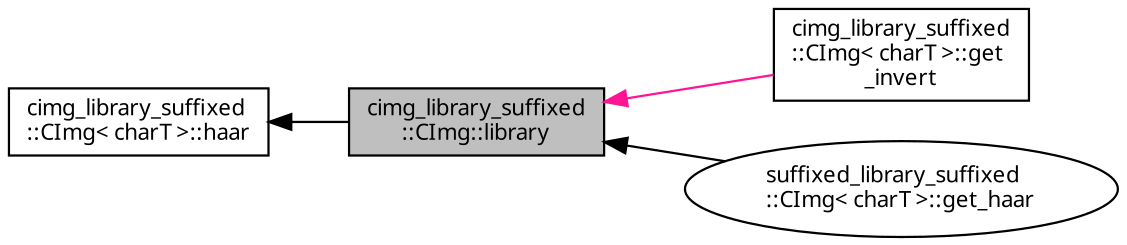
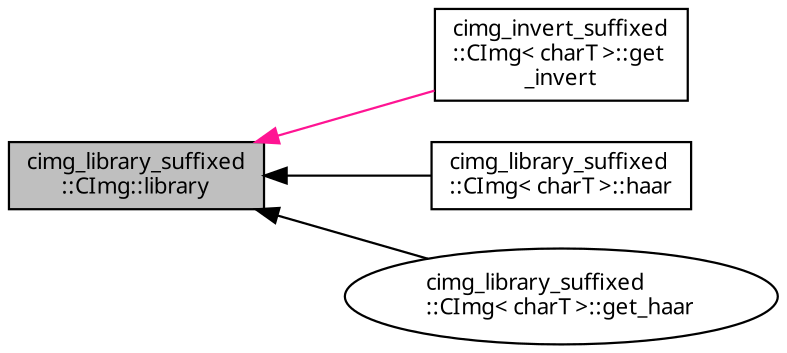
node "cimg_library_suffixed ::CImg< charT >::get _invert": label "cimg_library_suffixed ::CImg< charT >::get _invert" -> "cimg_invert_suffixed ::CImg< charT >::get _invert"
edge "cimg_library_suffixed ::CImg::library" -> "cimg_library_suffixed ::CImg< charT >::haar": reversed
node "suffixed_library_suffixed ::CImg< charT >::get_haar": label "suffixed_library_suffixed ::CImg< charT >::get_haar" -> "cimg_library_suffixed ::CImg< charT >::get_haar"
